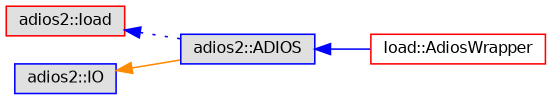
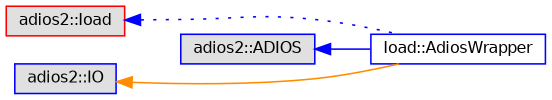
edge "adios2::ADIOS" -> "adios2::Ioad": now "Ioad::AdiosWrapper" -> "adios2::Ioad"
node "Ioad::AdiosWrapper": color red -> blue
edge "adios2::ADIOS" -> "adios2::IO": now "Ioad::AdiosWrapper" -> "adios2::IO"
